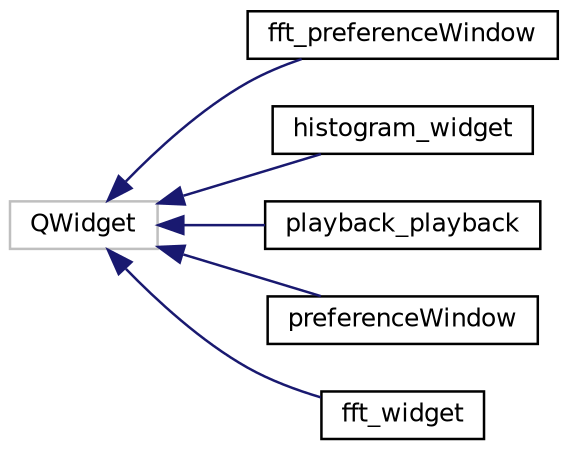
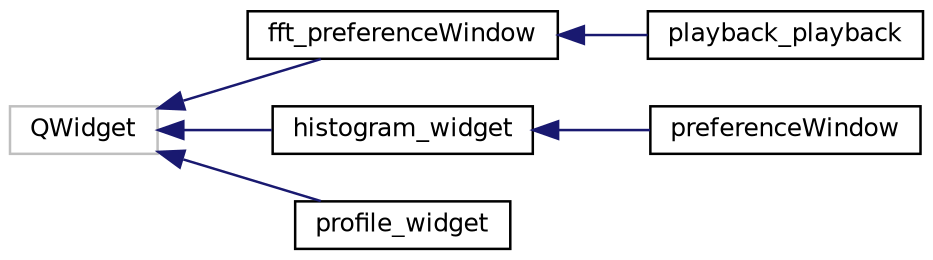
edge "playback_playback" -> "QWidget": now "playback_playback" -> "fft_preferenceWindow"
edge "preferenceWindow" -> "QWidget": now "preferenceWindow" -> "histogram_widget"
node "fft_widget": label "fft_widget" -> "profile_widget"
